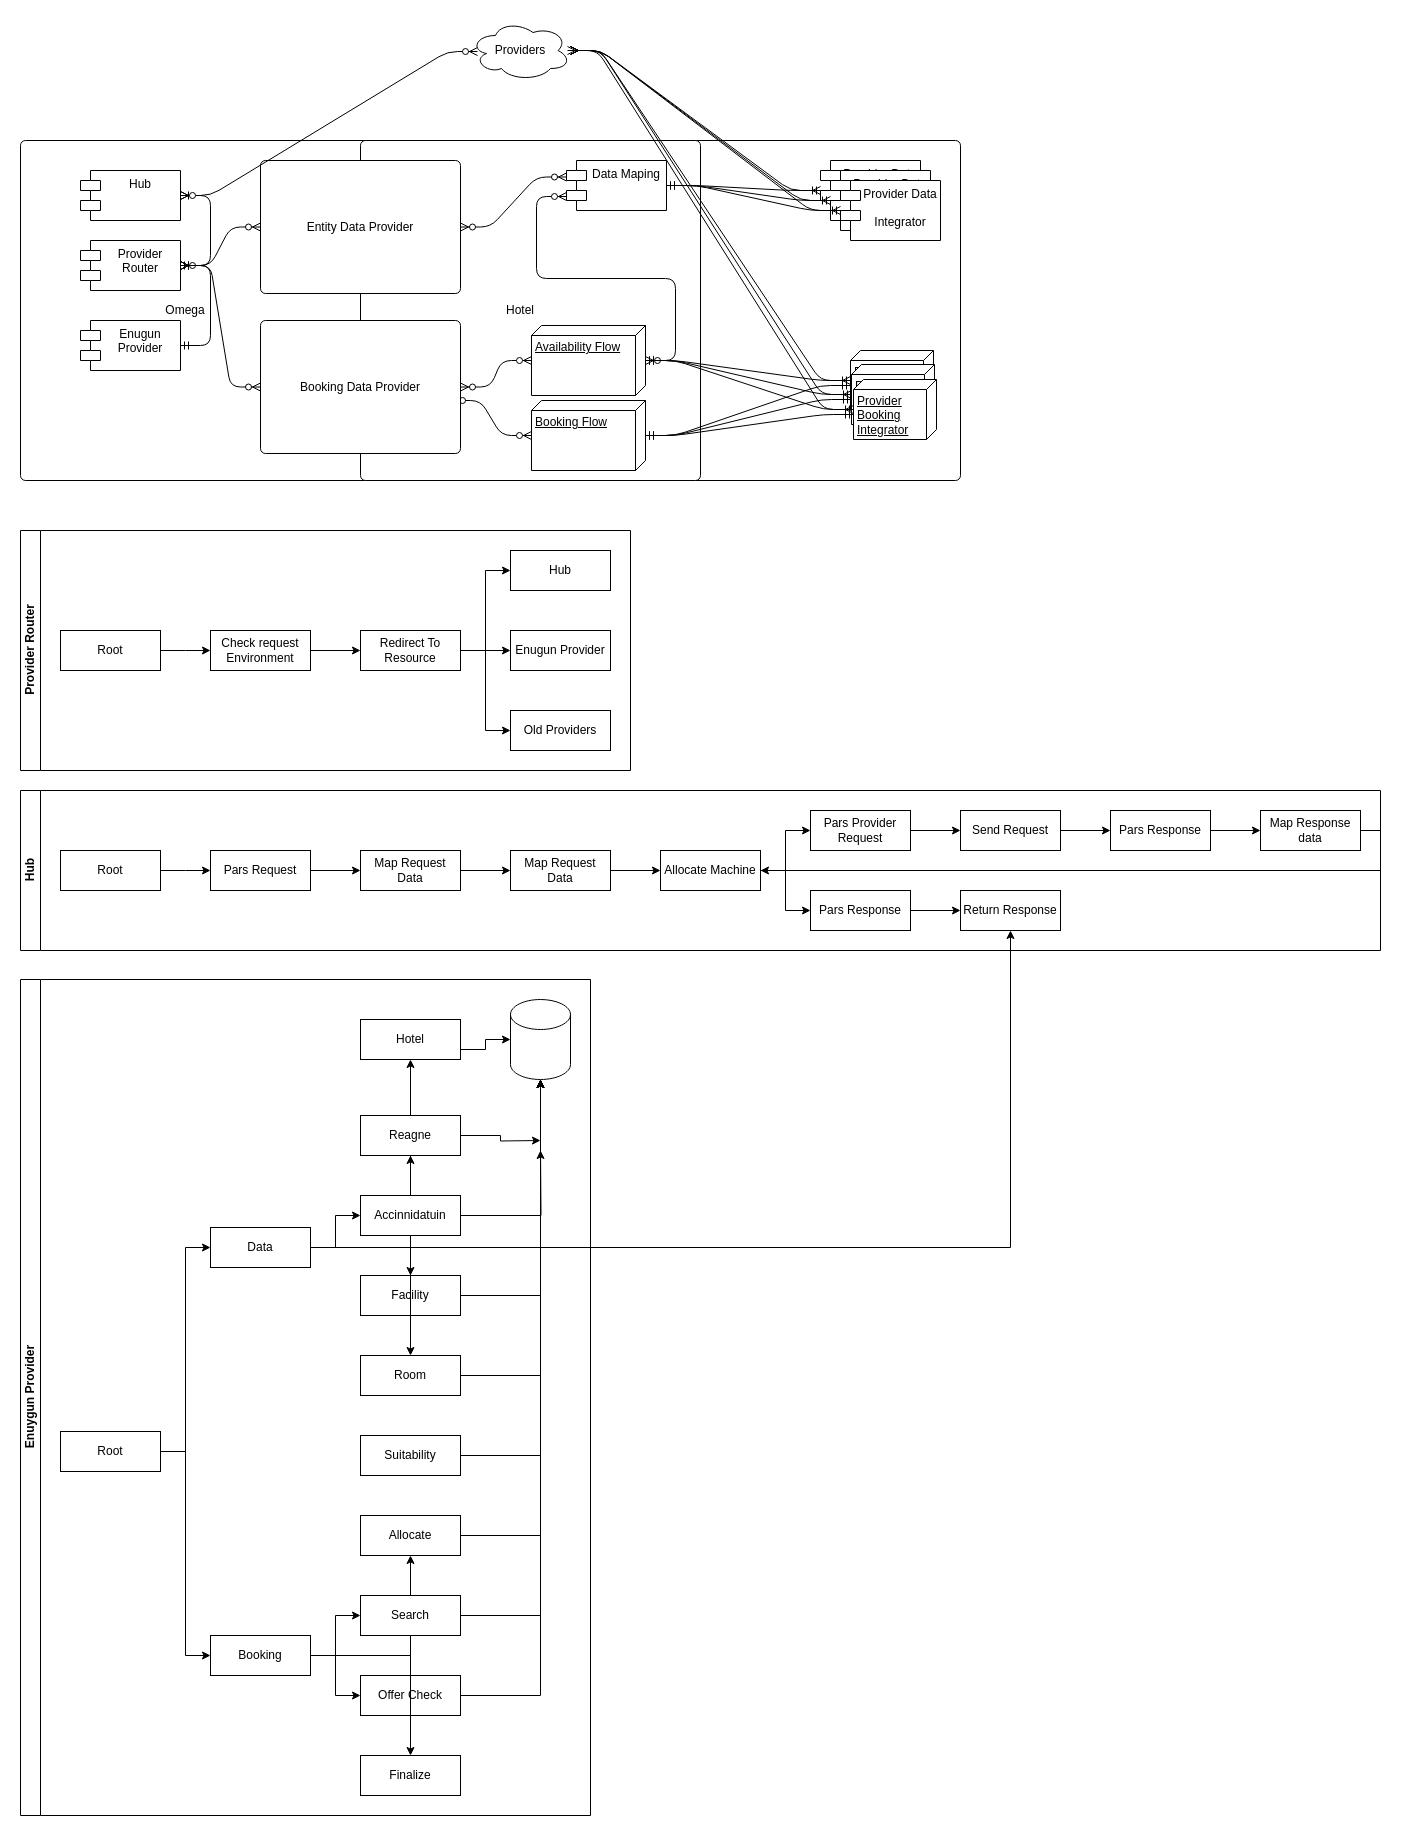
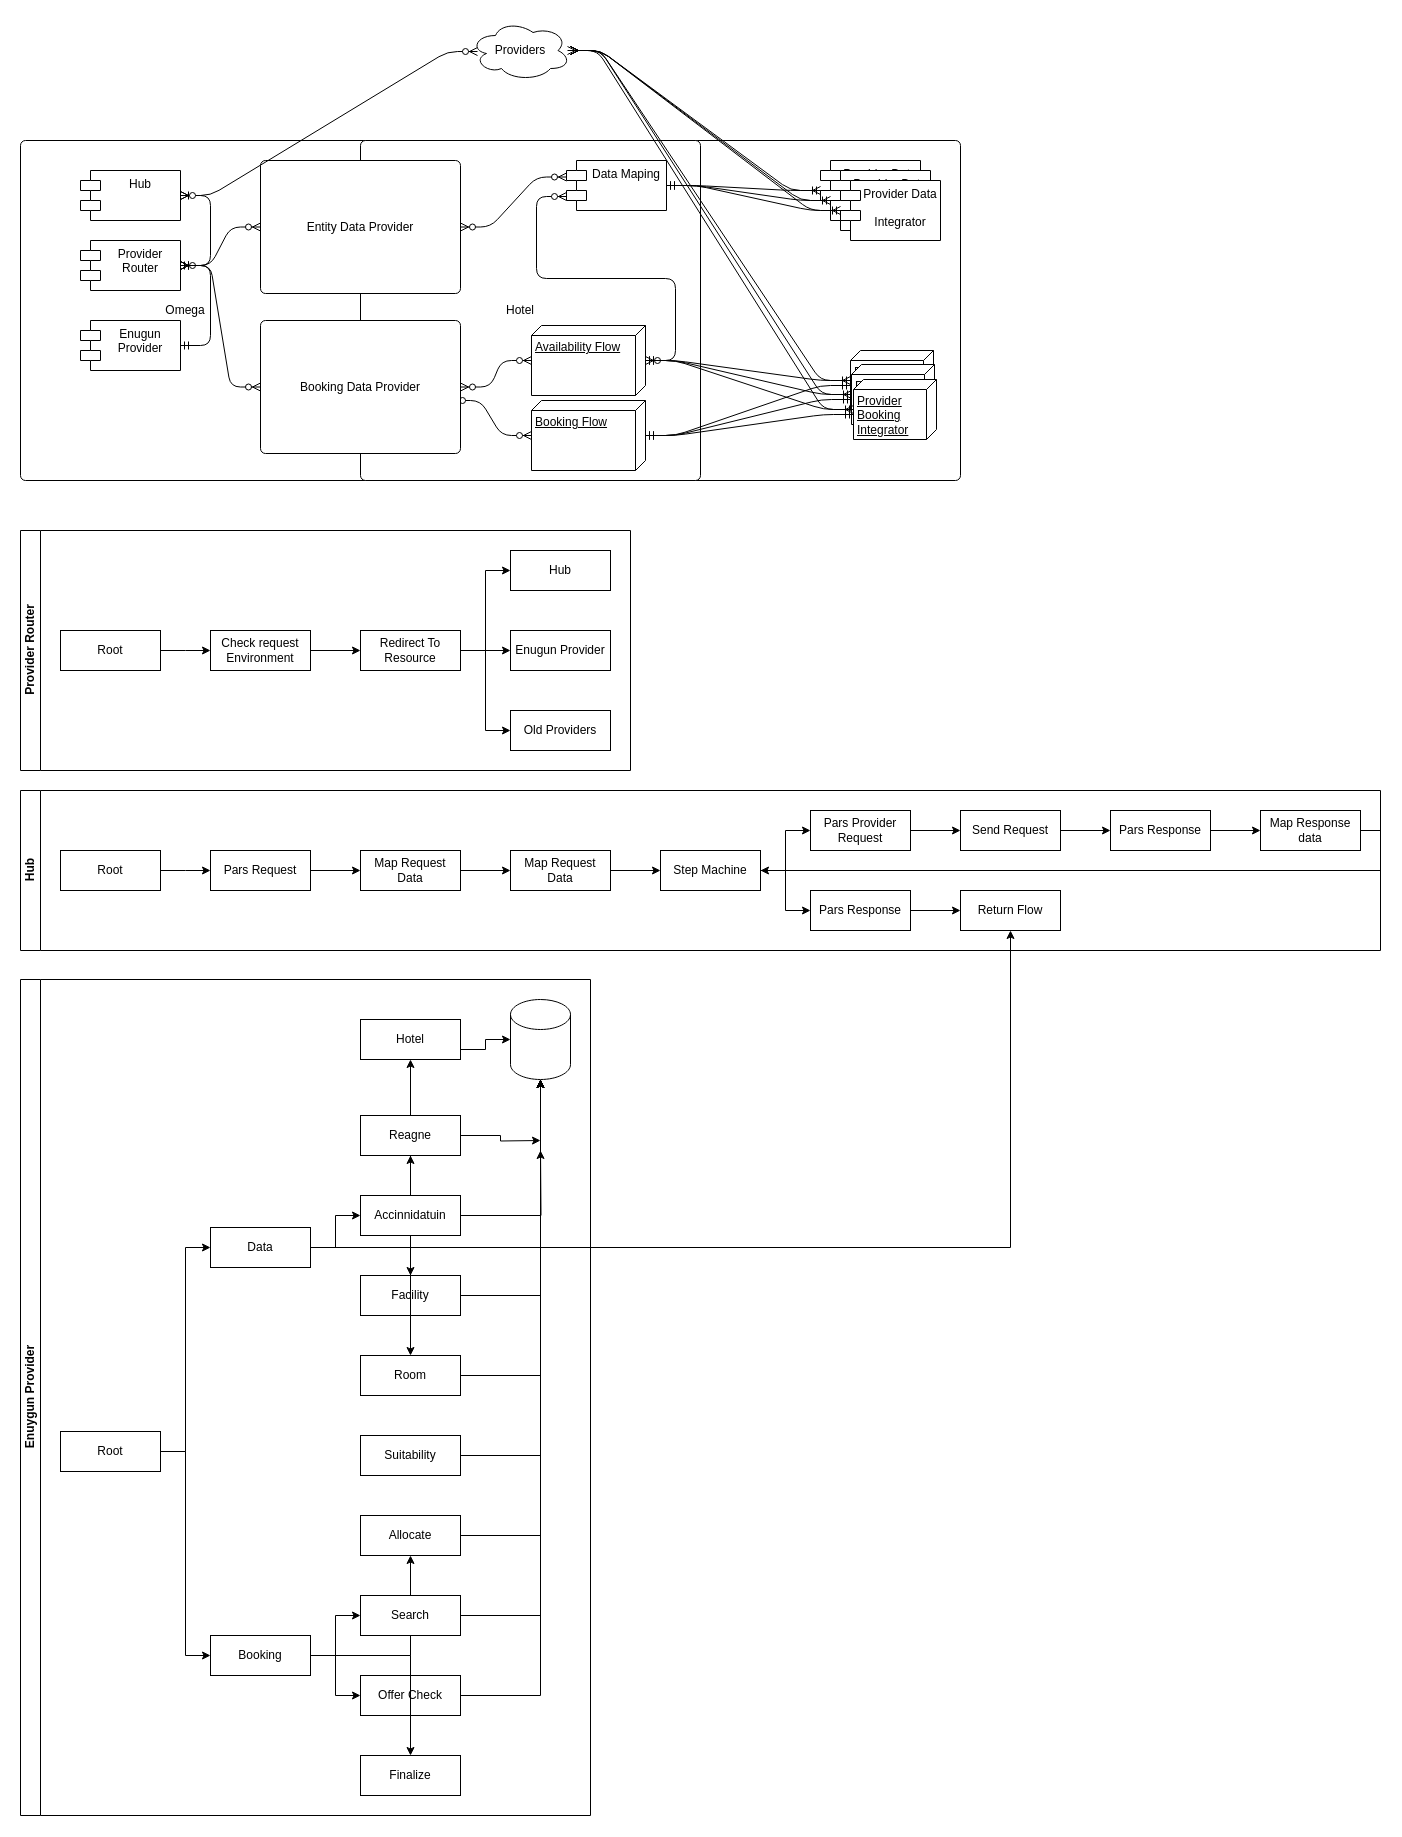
node "Allocate Machine": label "Allocate Machine" -> "Step Machine"
node "Return Response": label "Return Response" -> "Return Flow"
